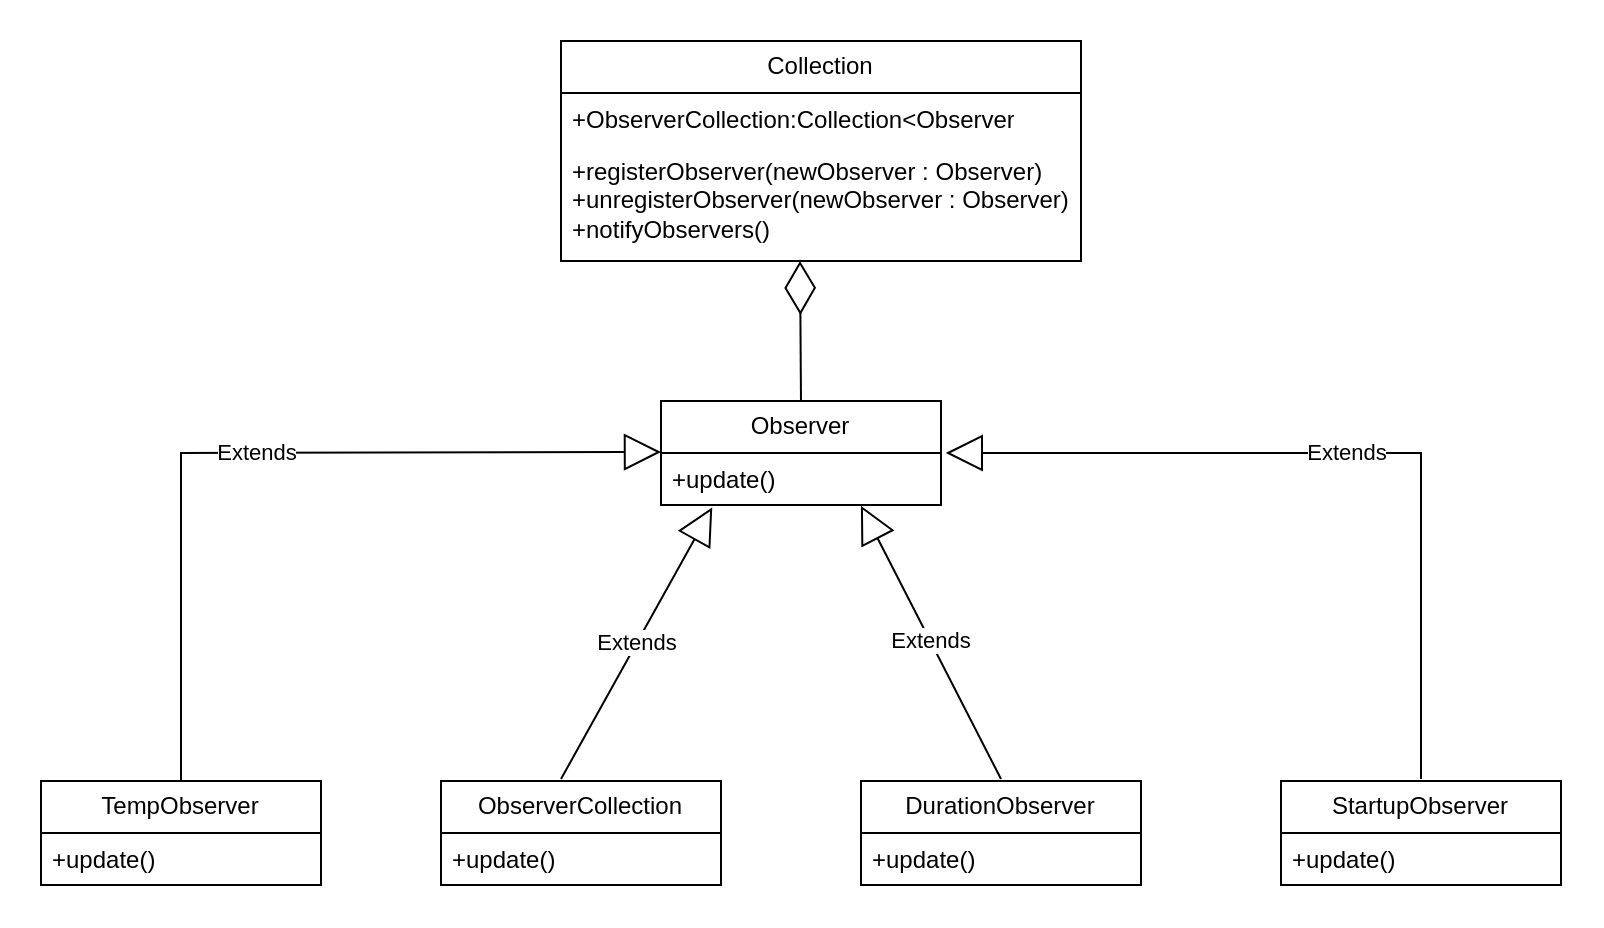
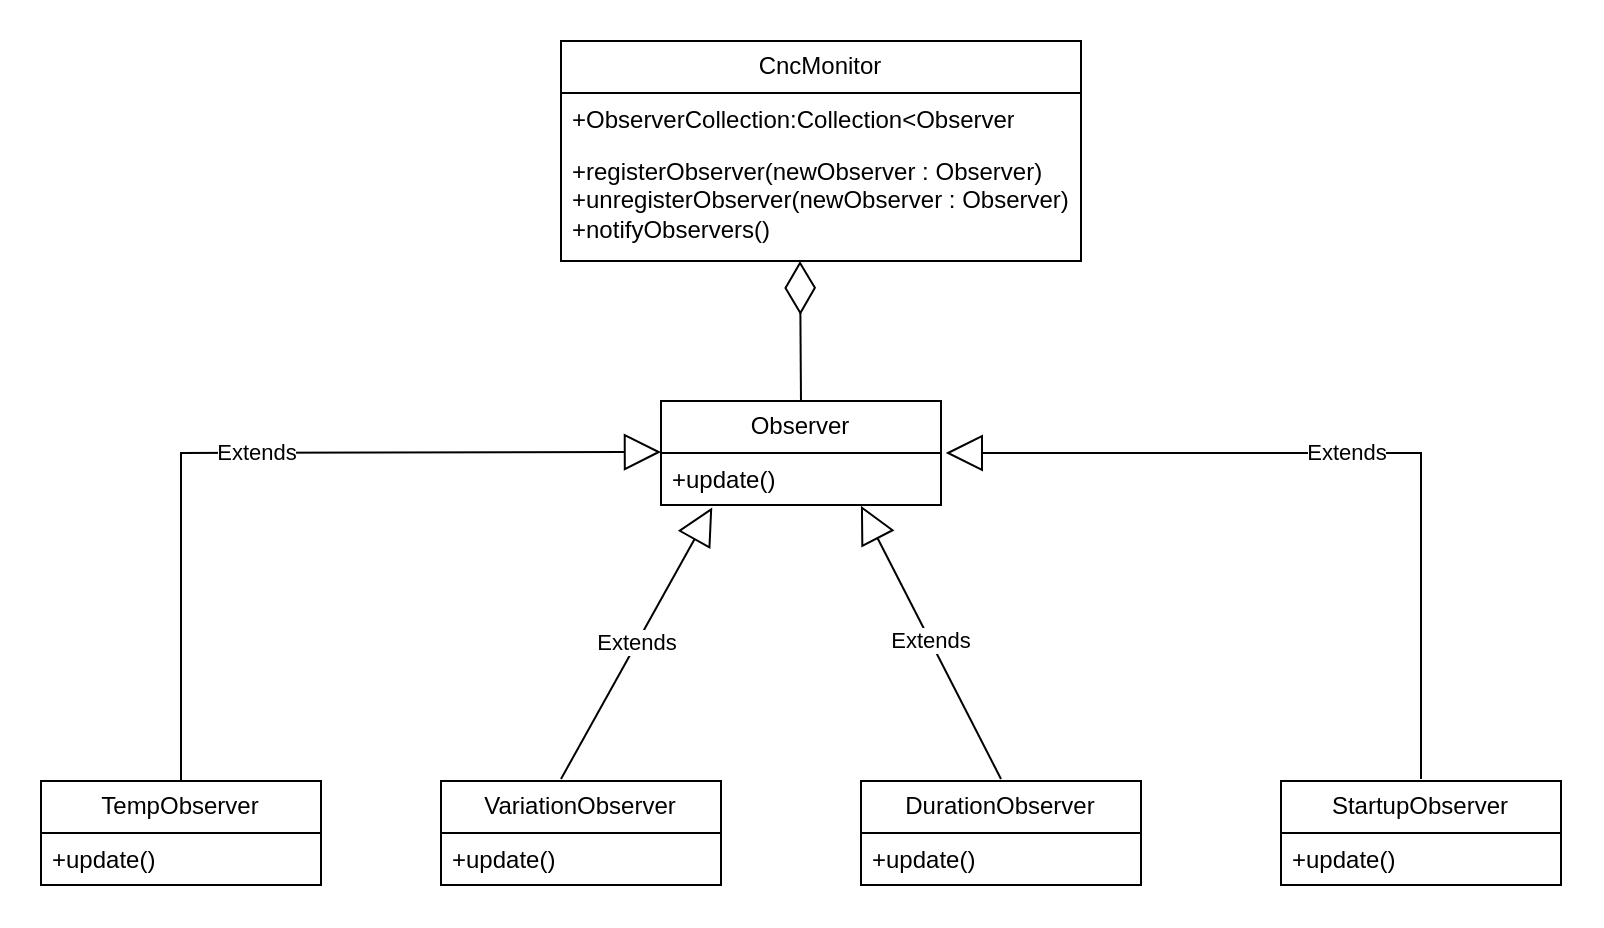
node "Collection": label "Collection" -> "CncMonitor"
node "ObserverCollection": label "ObserverCollection" -> "VariationObserver"
